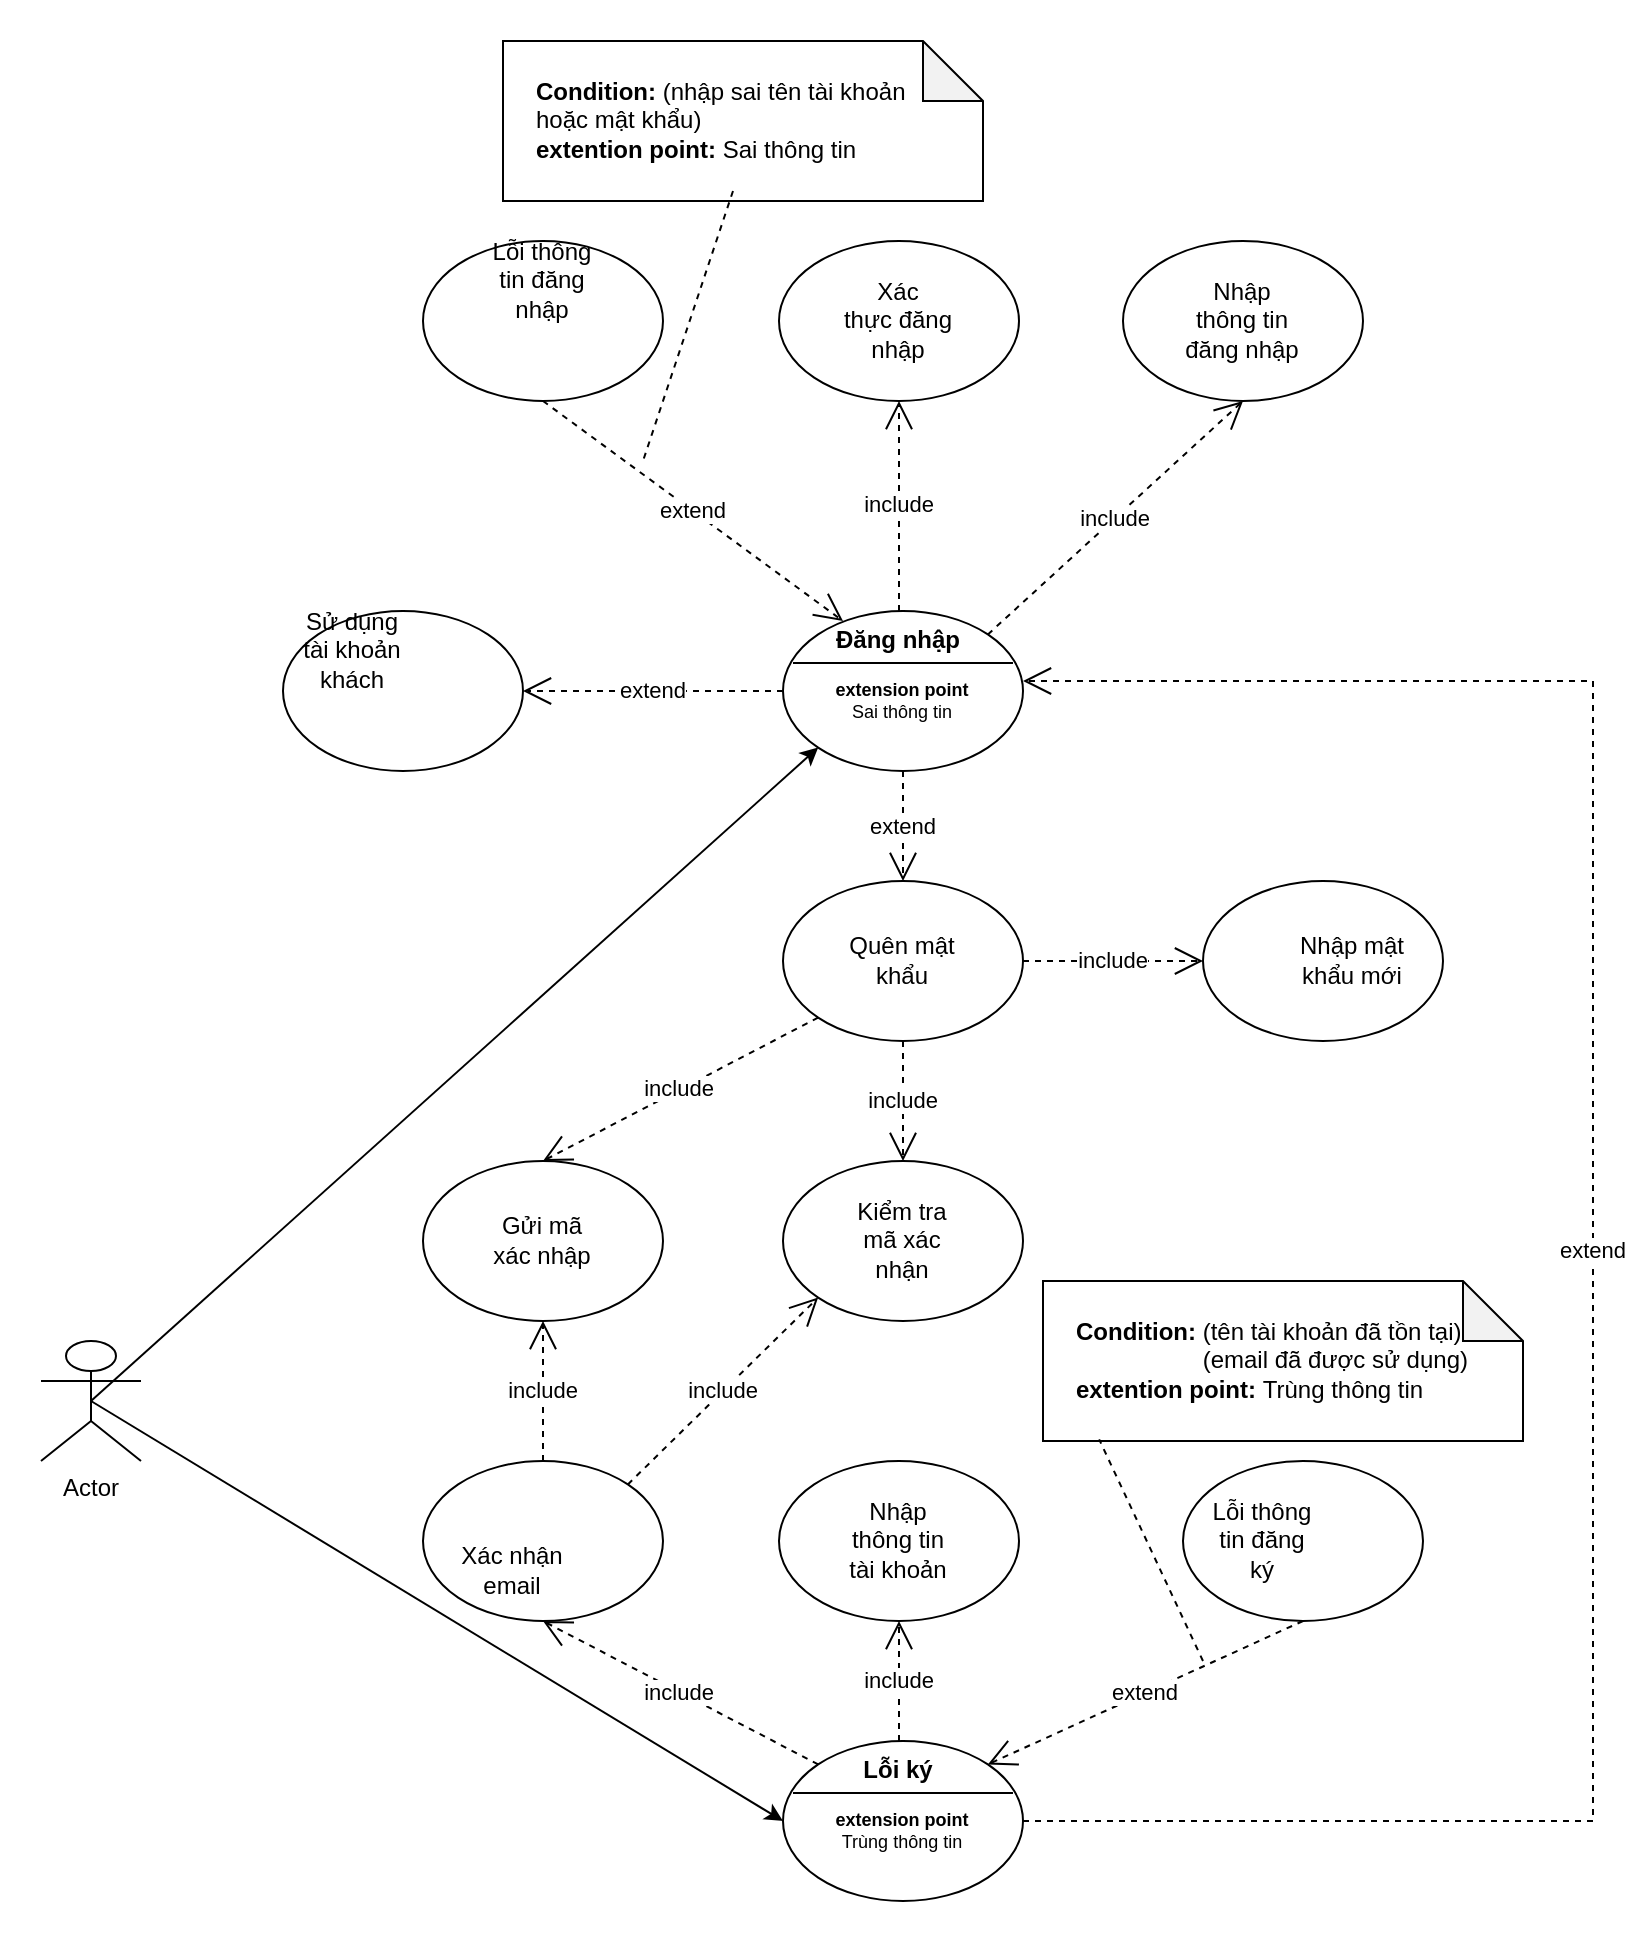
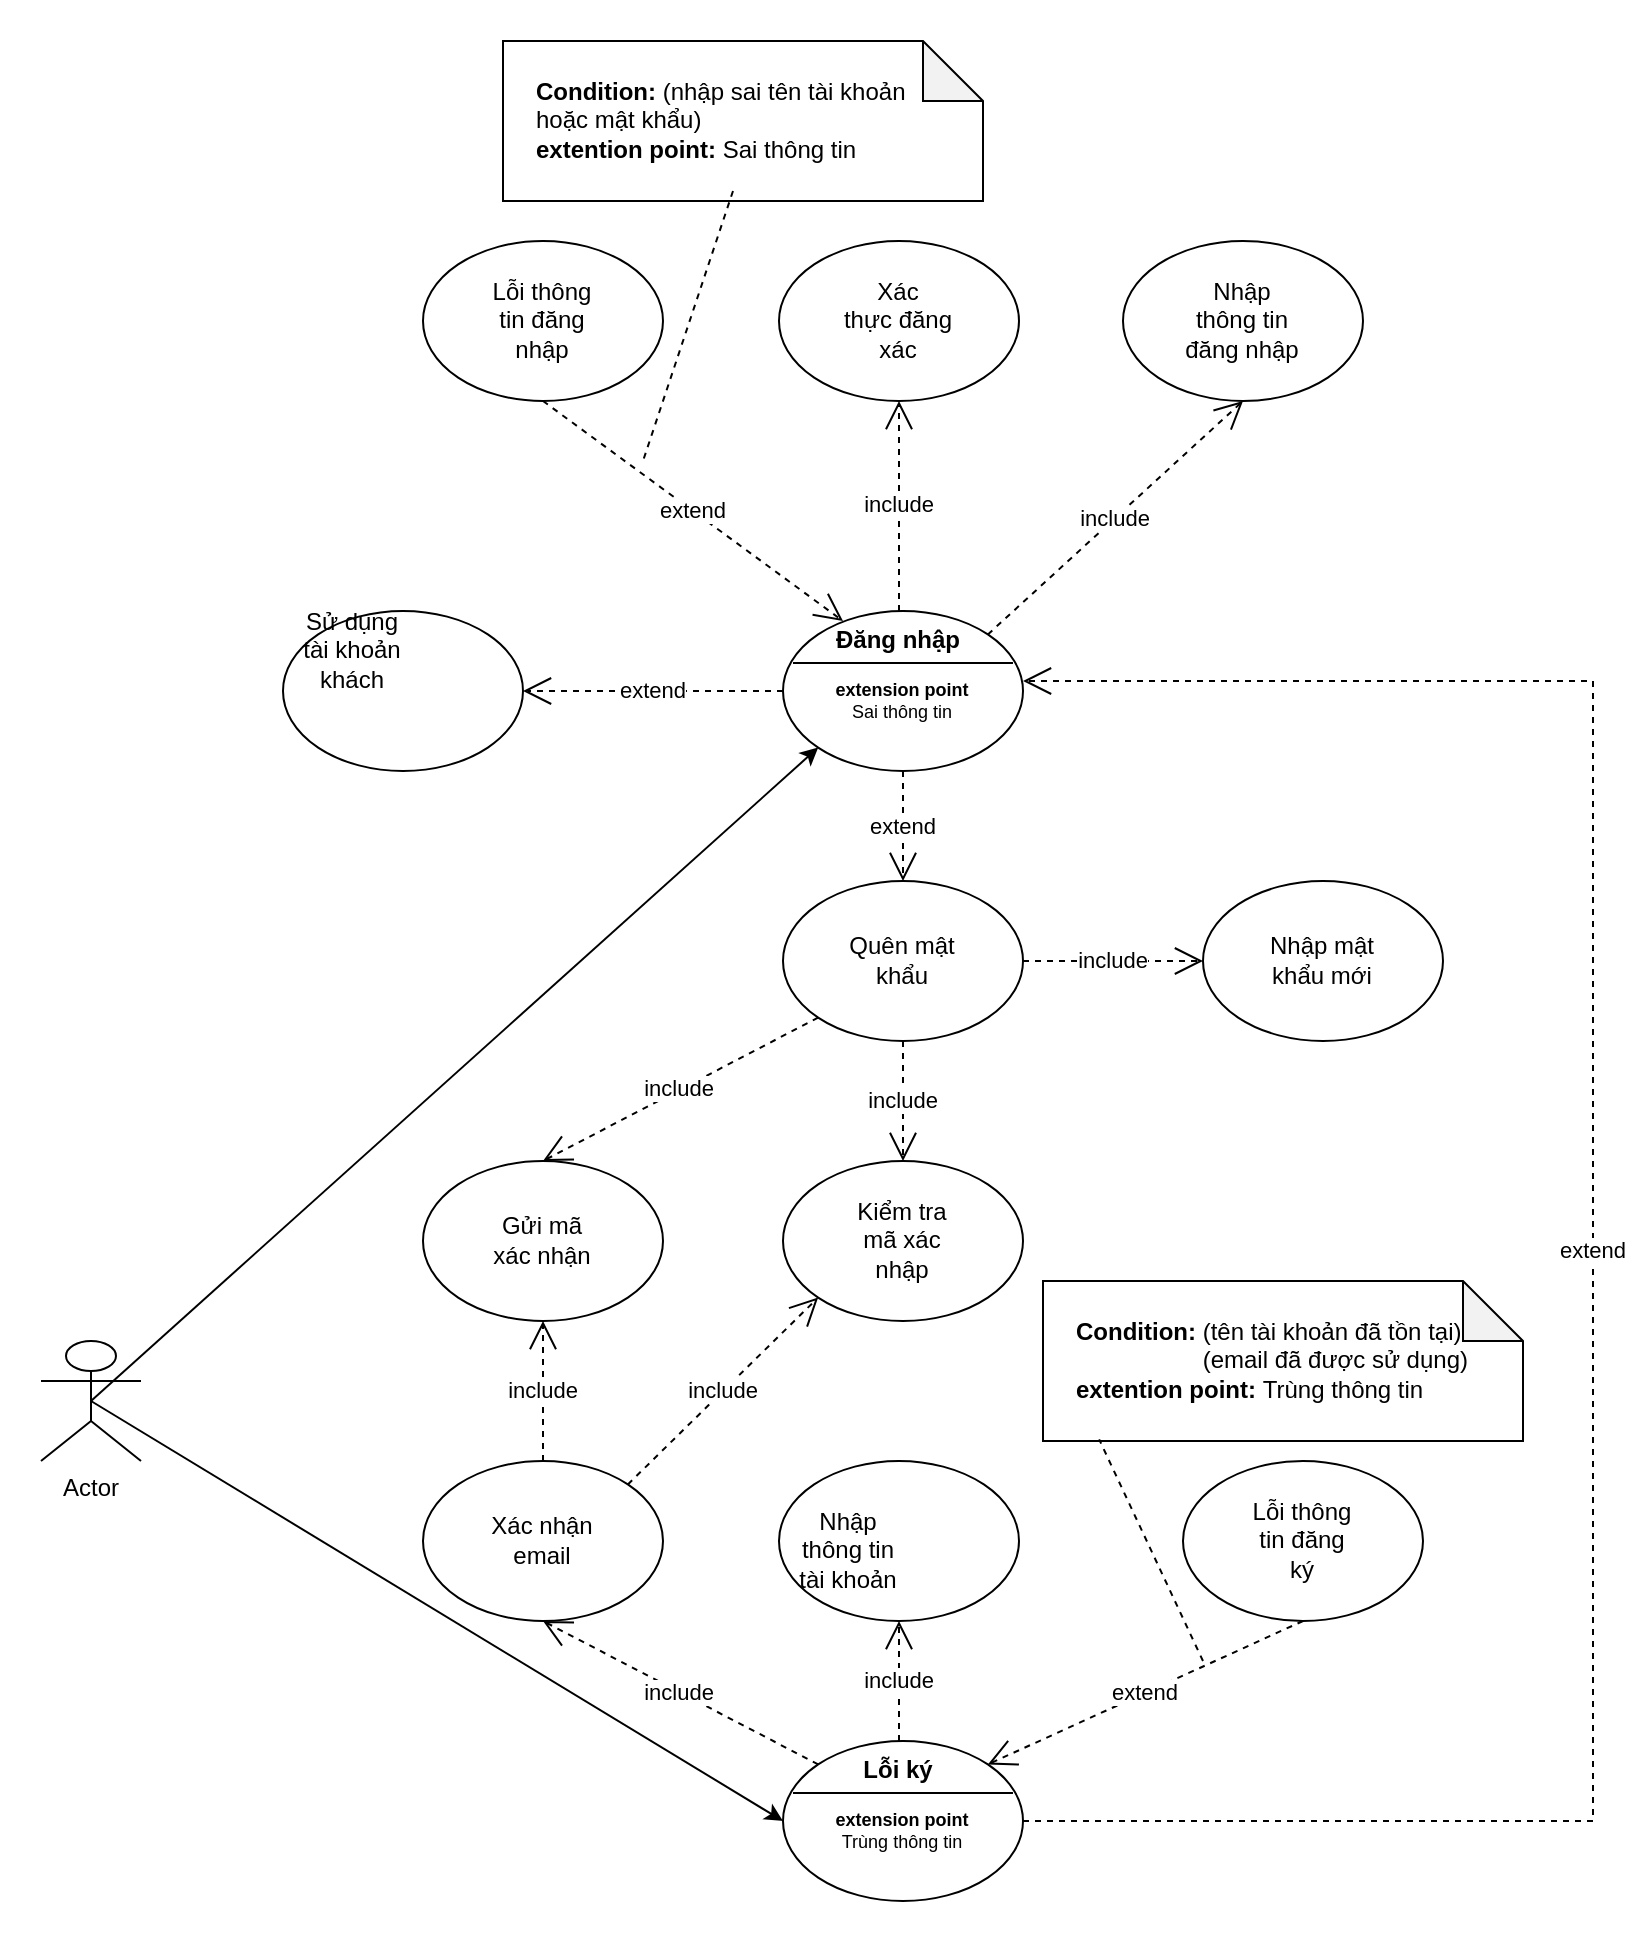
node "Lỗi thông tin đăng nhập": moved (543, 281) -> (543, 321)
node "Xác thực đăng nhập": label "Xác thực đăng nhập" -> "Xác thực đăng xác"
node "Nhập mật khẩu mới": moved (1353, 961) -> (1323, 961)
node "Gửi mã xác nhập": label "Gửi mã xác nhập" -> "Gửi mã xác nhận"
node "Kiểm tra mã xác nhận": label "Kiểm tra mã xác nhận" -> "Kiểm tra mã xác nhập"
node "Nhập thông tin tài khoản": moved (899, 1541) -> (849, 1551)
node "Lỗi thông tin đăng ký": moved (1263, 1541) -> (1303, 1541)
node "Xác nhận email": moved (513, 1571) -> (543, 1541)
